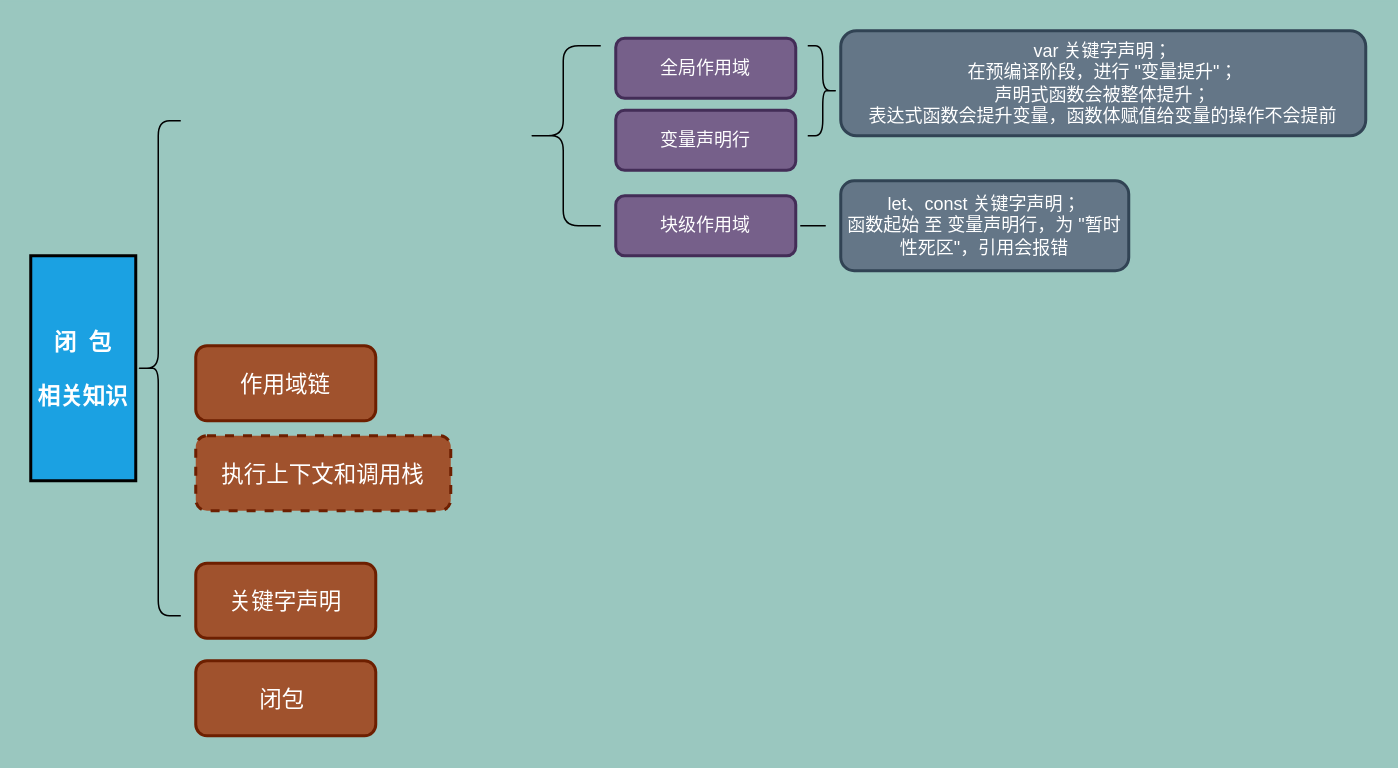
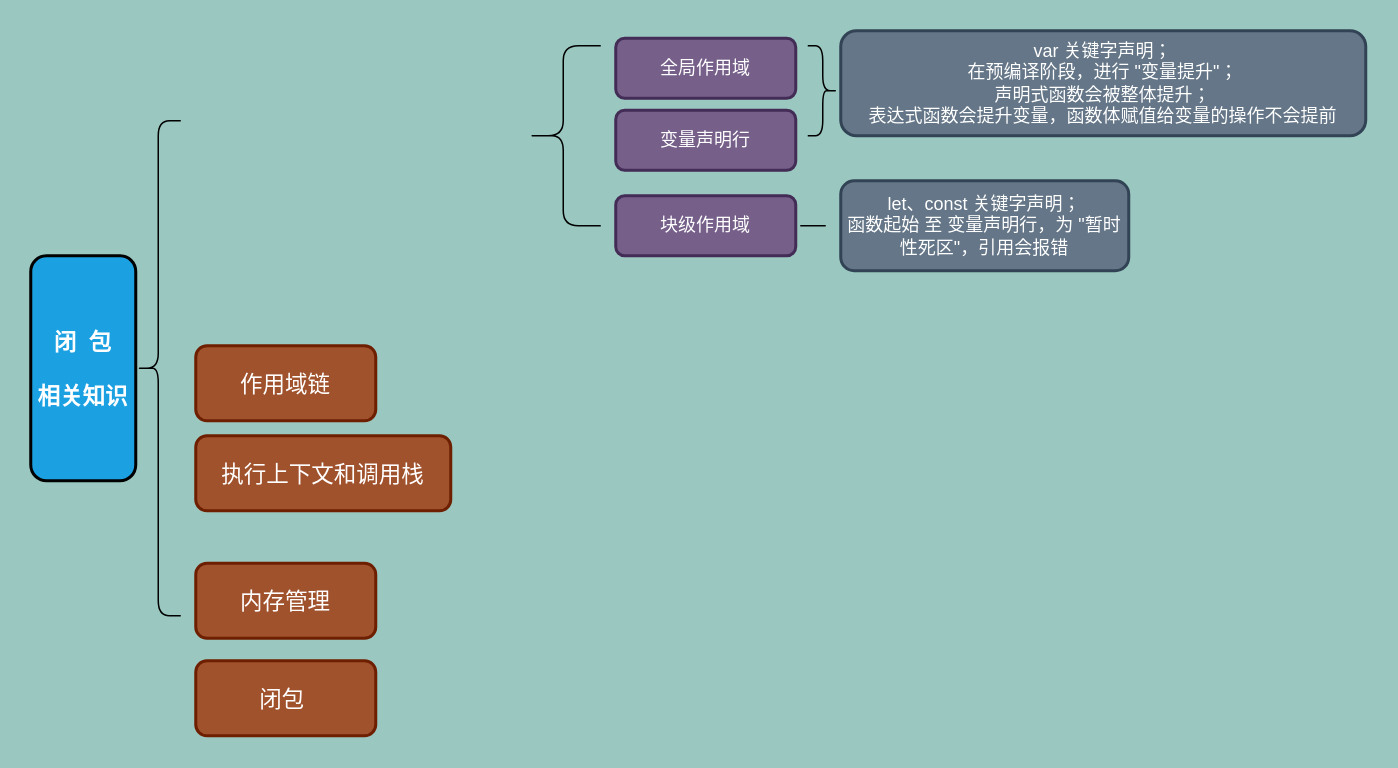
node "闭 包 相关知识": shape rectangle -> rounded rectangle
node "执行上下文和调用栈": style dashed -> solid
node "关键字声明": label "关键字声明" -> "内存管理"
